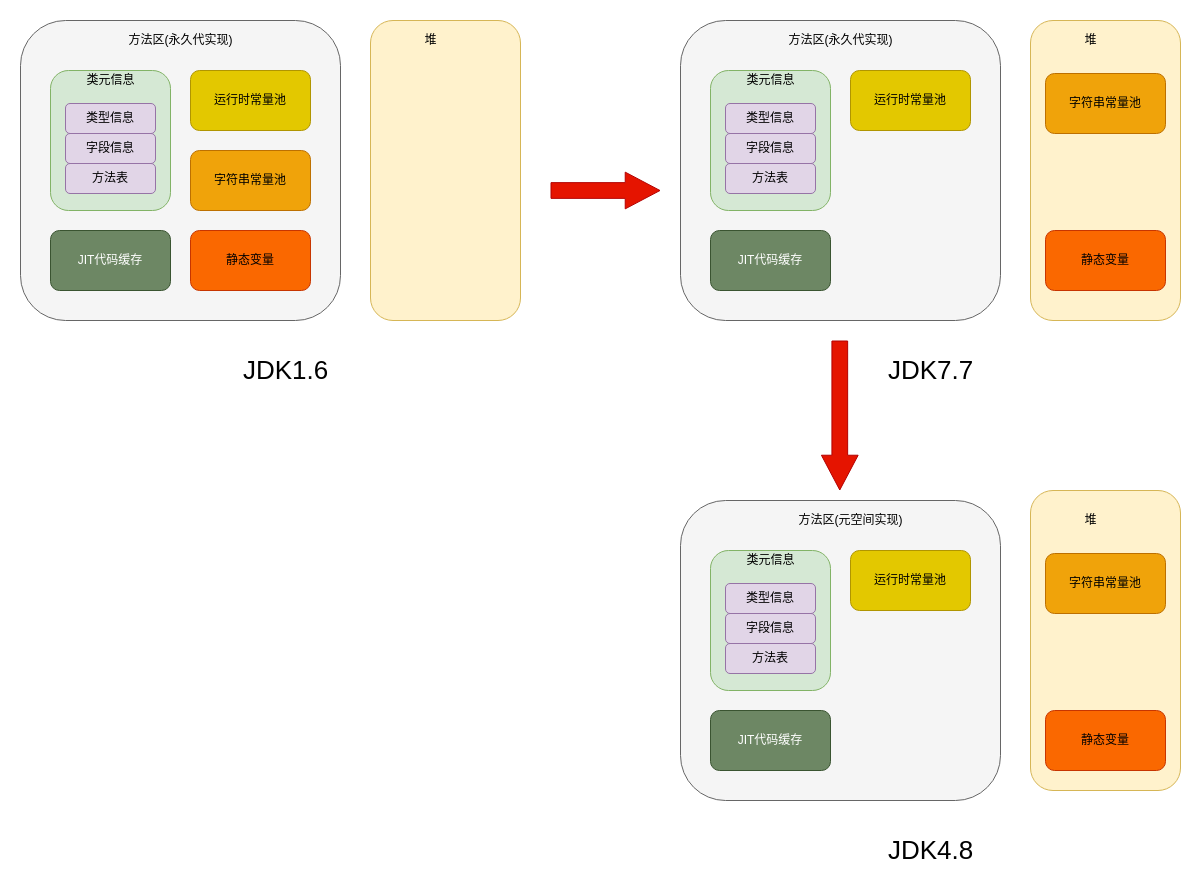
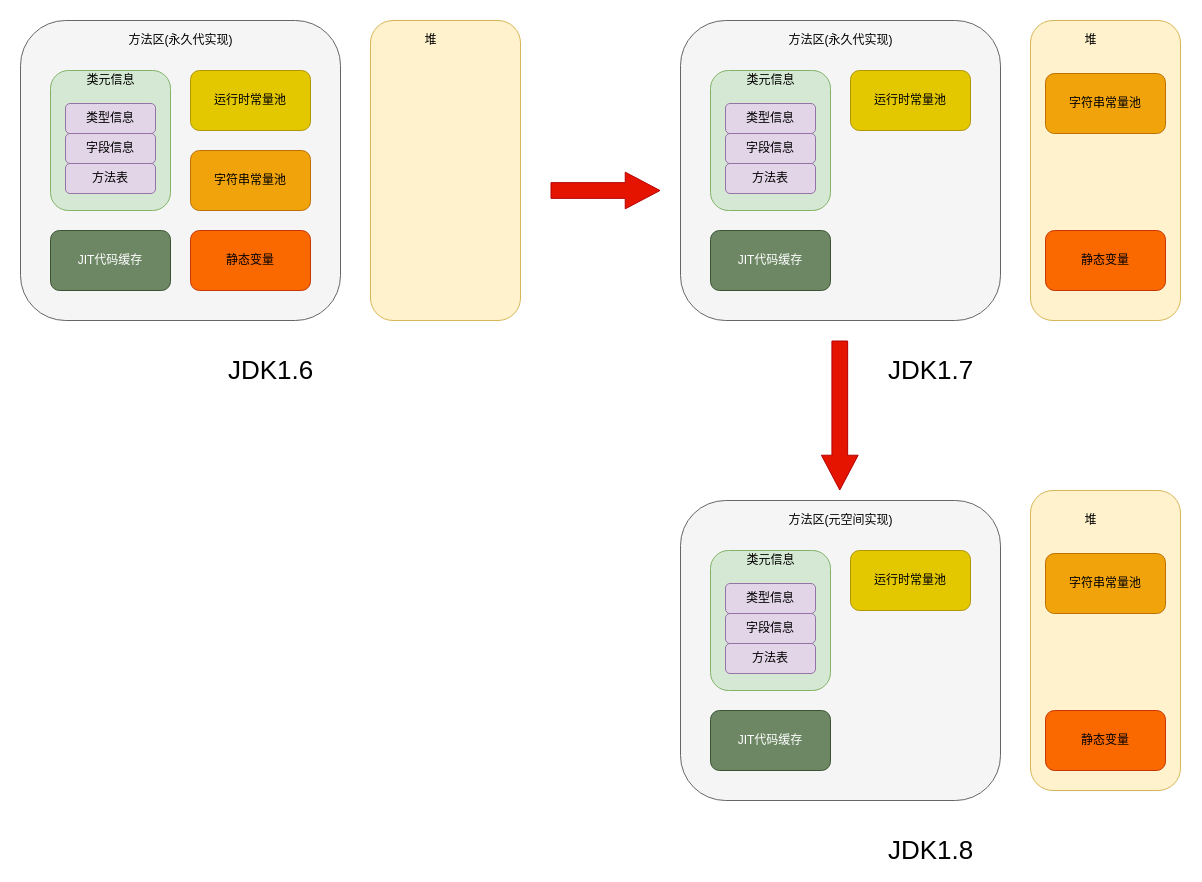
node "JDK1.6": moved (286, 371) -> (271, 371)
node "JDK7.7": label "JDK7.7" -> "JDK1.7"
node "方法区(元空间实现)": moved (851, 521) -> (841, 521)
node "JDK4.8": label "JDK4.8" -> "JDK1.8"
